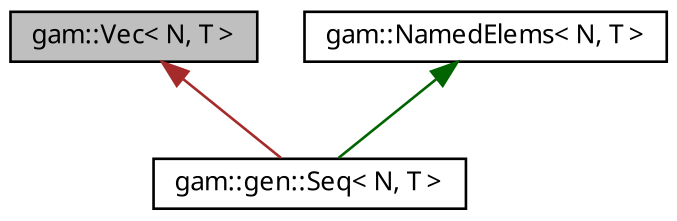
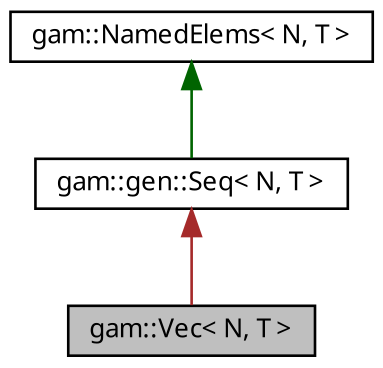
edge "gam::gen::Seq< N, T >" -> "gam::Vec< N, T >": reversed
